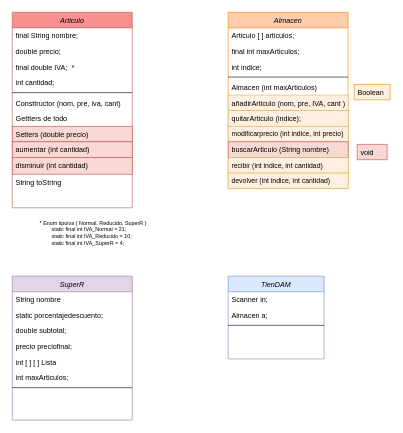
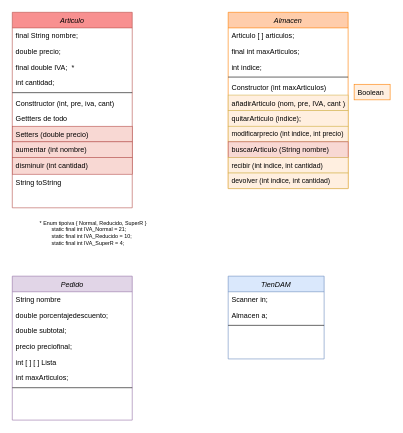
node "Almacen (int maxArticulos)": label "Almacen (int maxArticulos)" -> "Constructor (int maxArticulos)"
node "Consttructor (nom, pre, iva, cant)": label "Consttructor (nom, pre, iva, cant)" -> "Consttructor (int, pre, iva, cant)"
node "aumentar (int cantidad)": label "aumentar (int cantidad)" -> "aumentar (int nombre)"
node "void": removed
node "SuperR": label "SuperR" -> "Pedido"
node "static porcentajedescuento;": label "static porcentajedescuento;" -> "double porcentajedescuento;"
